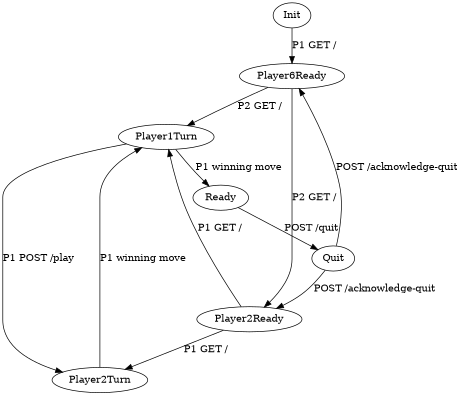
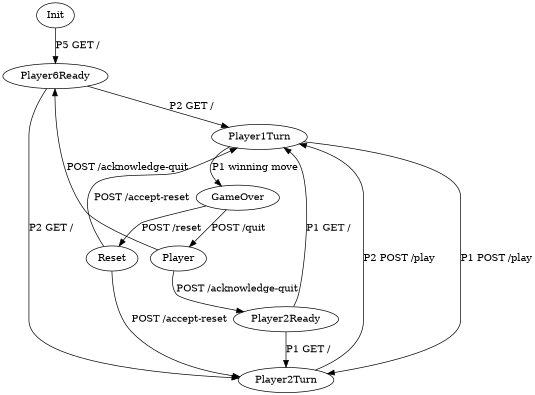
edge "Init" -> "Player6Ready": label "P1 GET /" -> "P5 GET /"
node "Ready": label "Ready" -> "GameOver"
edge "Player6Ready" -> "Player2Ready": now "Player6Ready" -> "Player2Turn"
node "Reset": added
edge "Player2Turn" -> "Player1Turn": label "P1 winning move" -> "P2 POST /play"
node "Quit": label "Quit" -> "Player"
